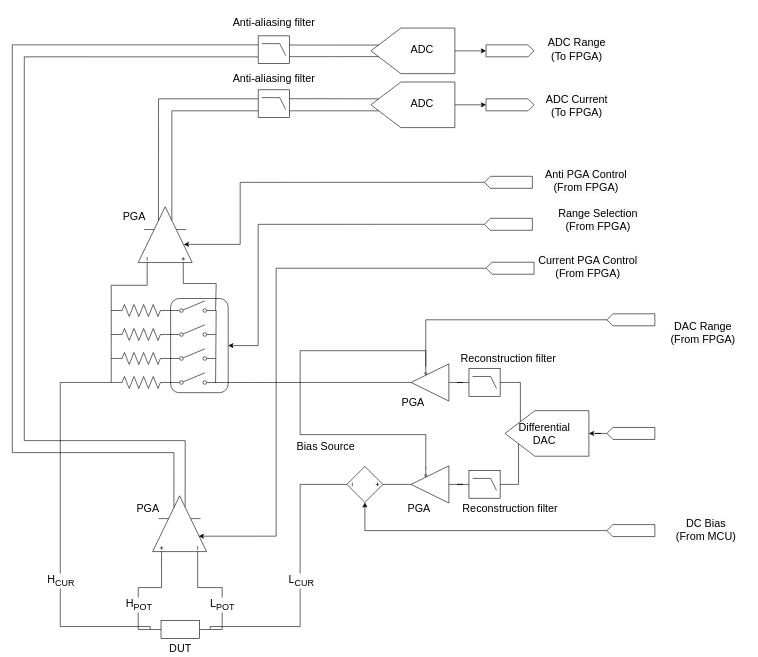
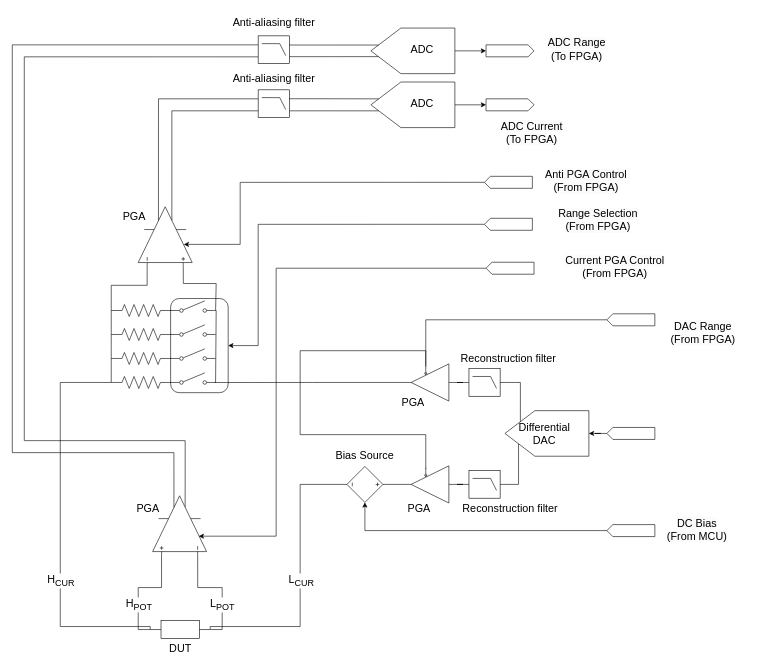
node "ADC Current (To FPGA)": moved (577, 106) -> (532, 133)
node "Current PGA Control (From FPGA)": moved (588, 268) -> (615, 268)
node "Bias Source": moved (326, 447) -> (365, 456)
node "DC Bias (From MCU)": moved (706, 531) -> (697, 531)
